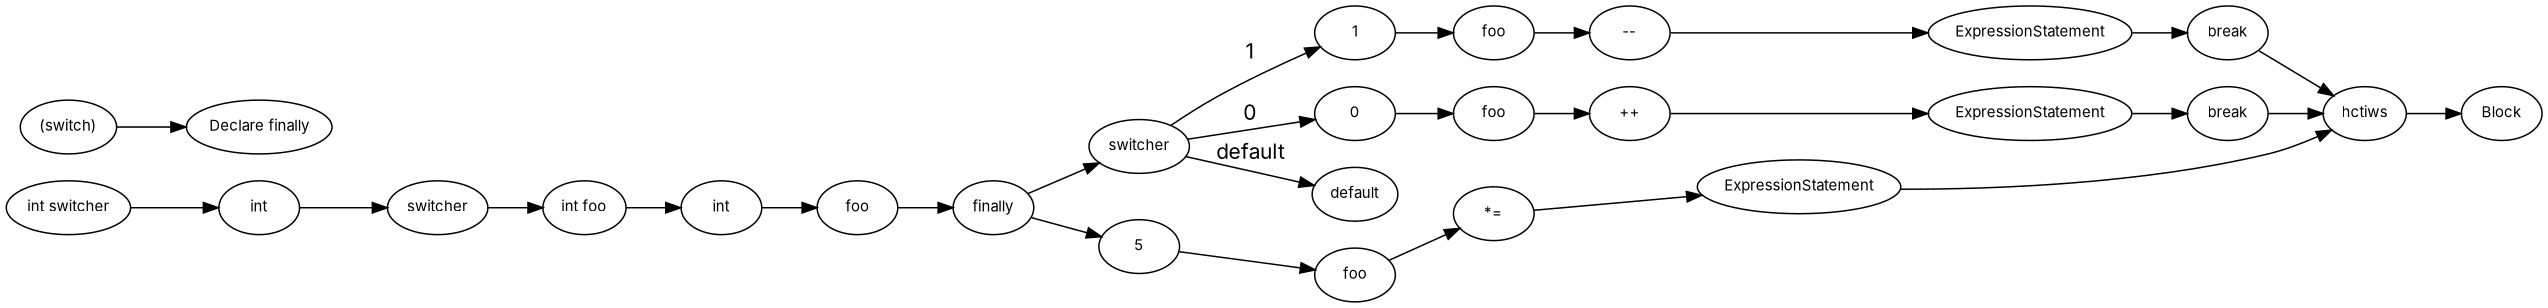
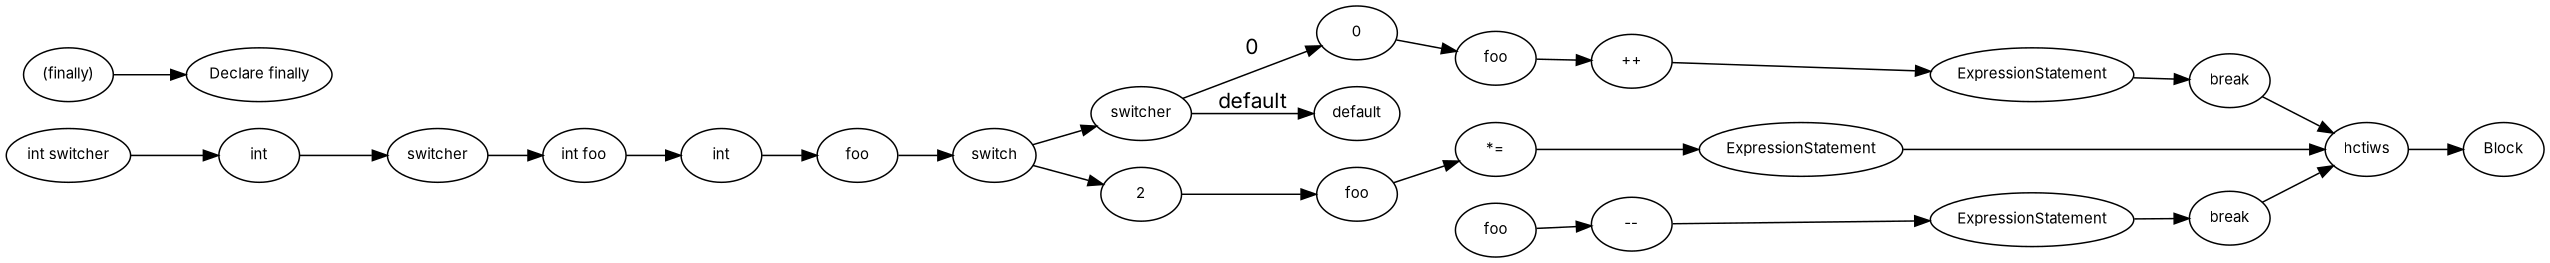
node "1": removed
node "(switch)": label "(switch)" -> "(finally)"
node "finally": label "finally" -> "switch"
node "5": label "5" -> "2"
